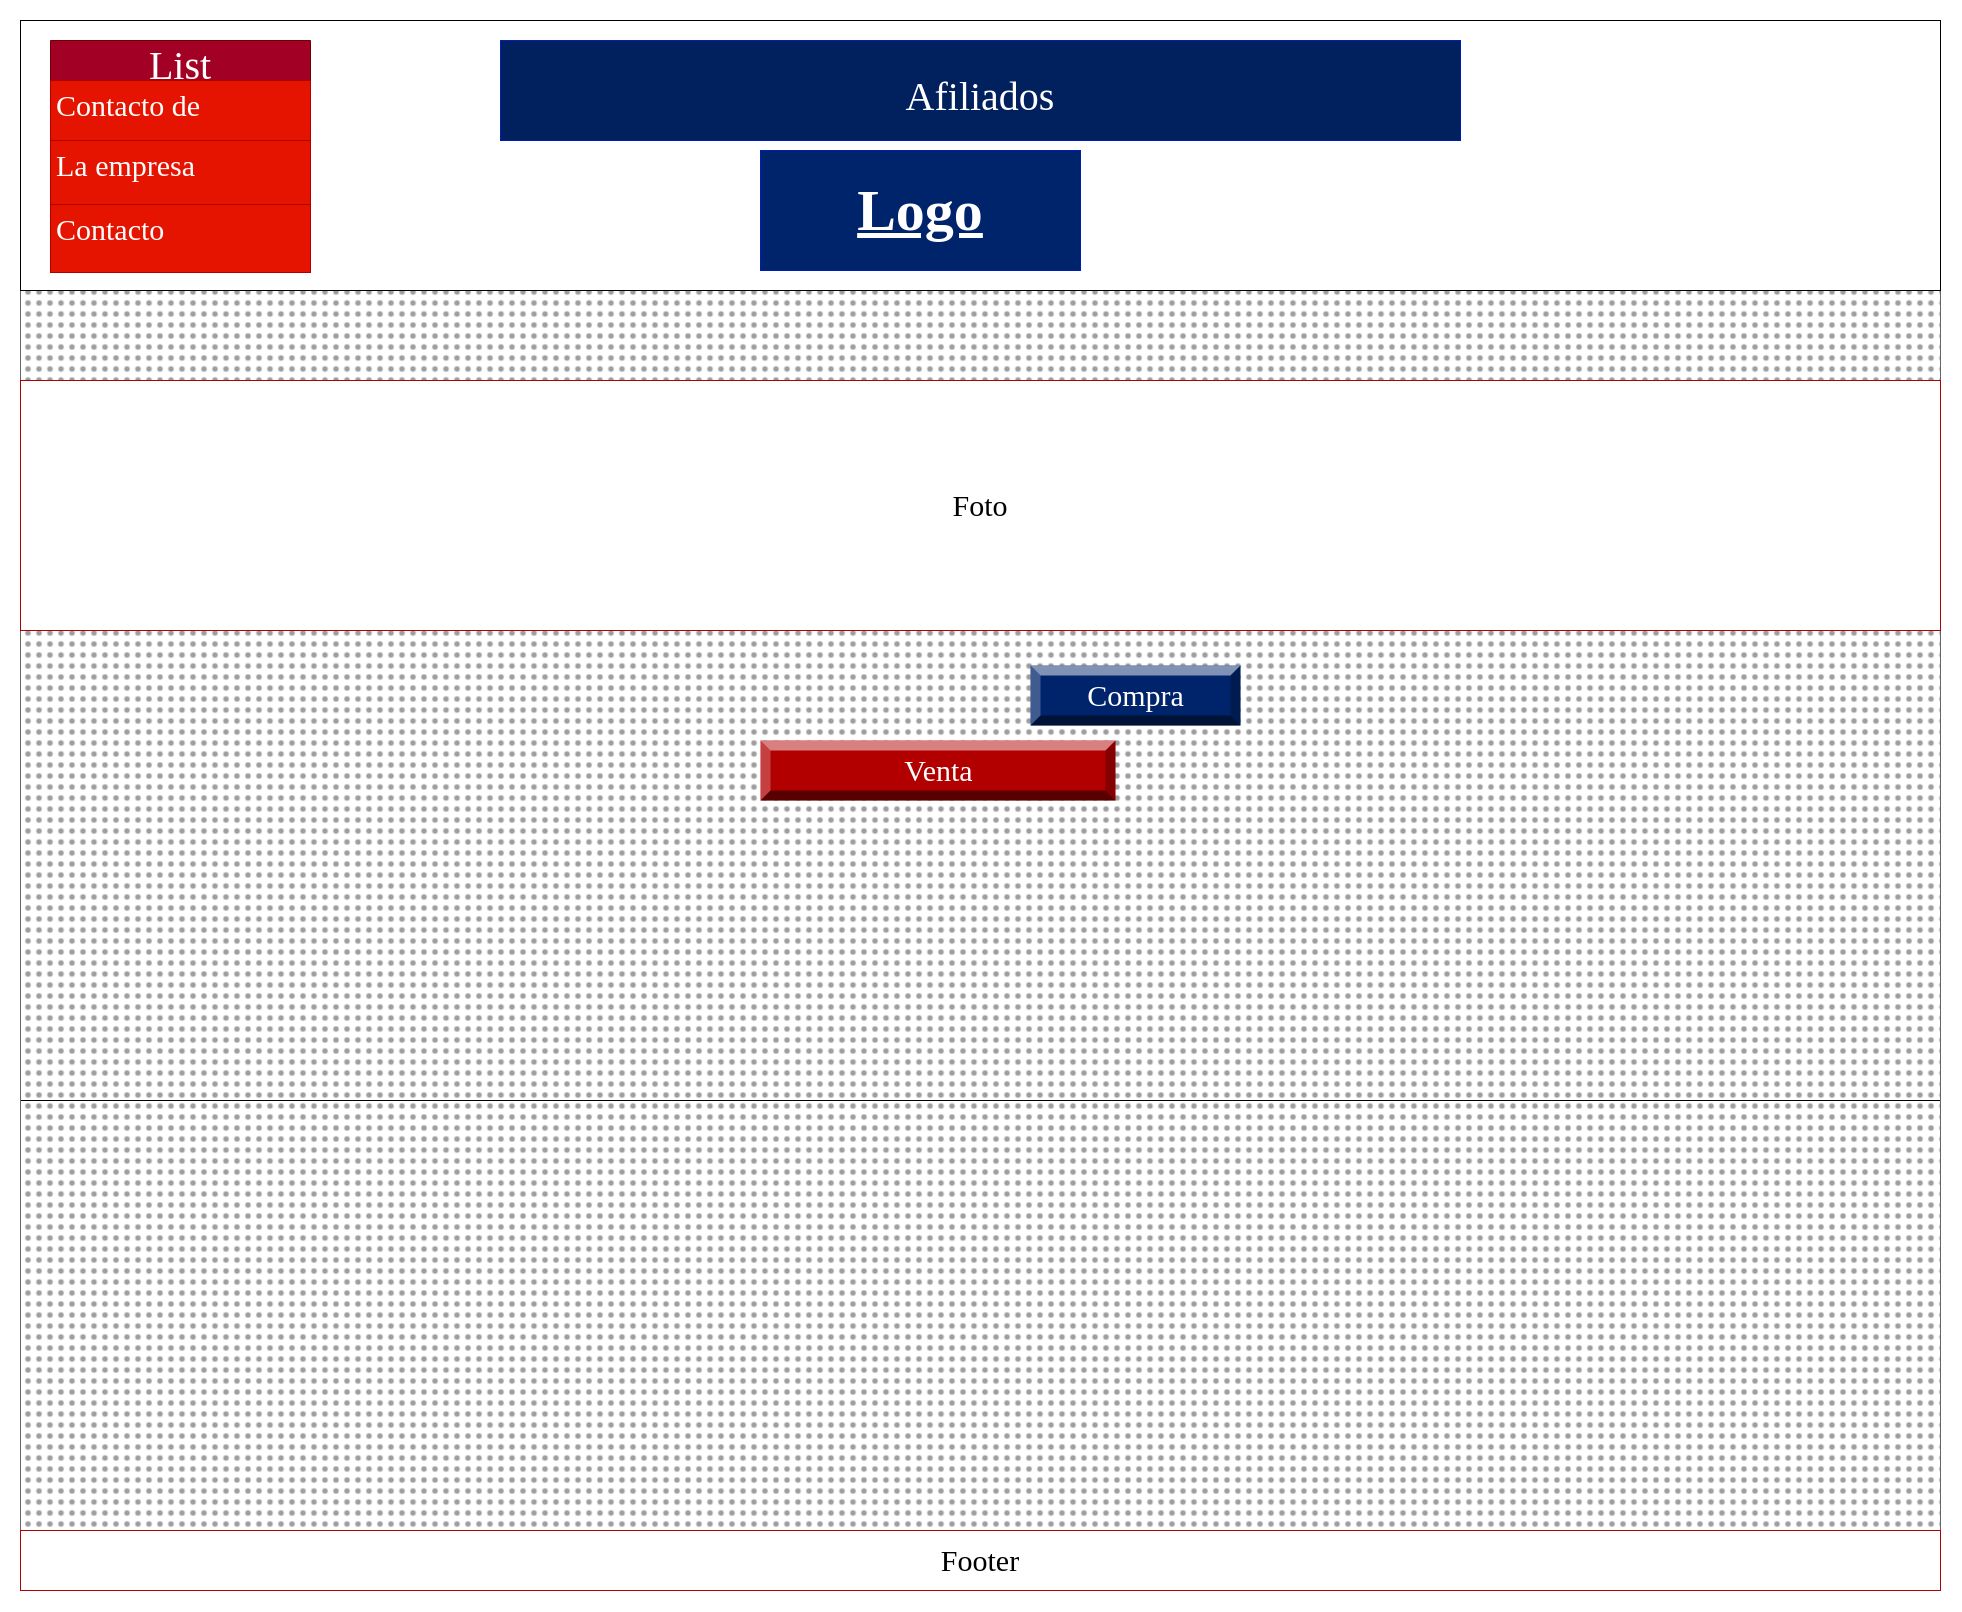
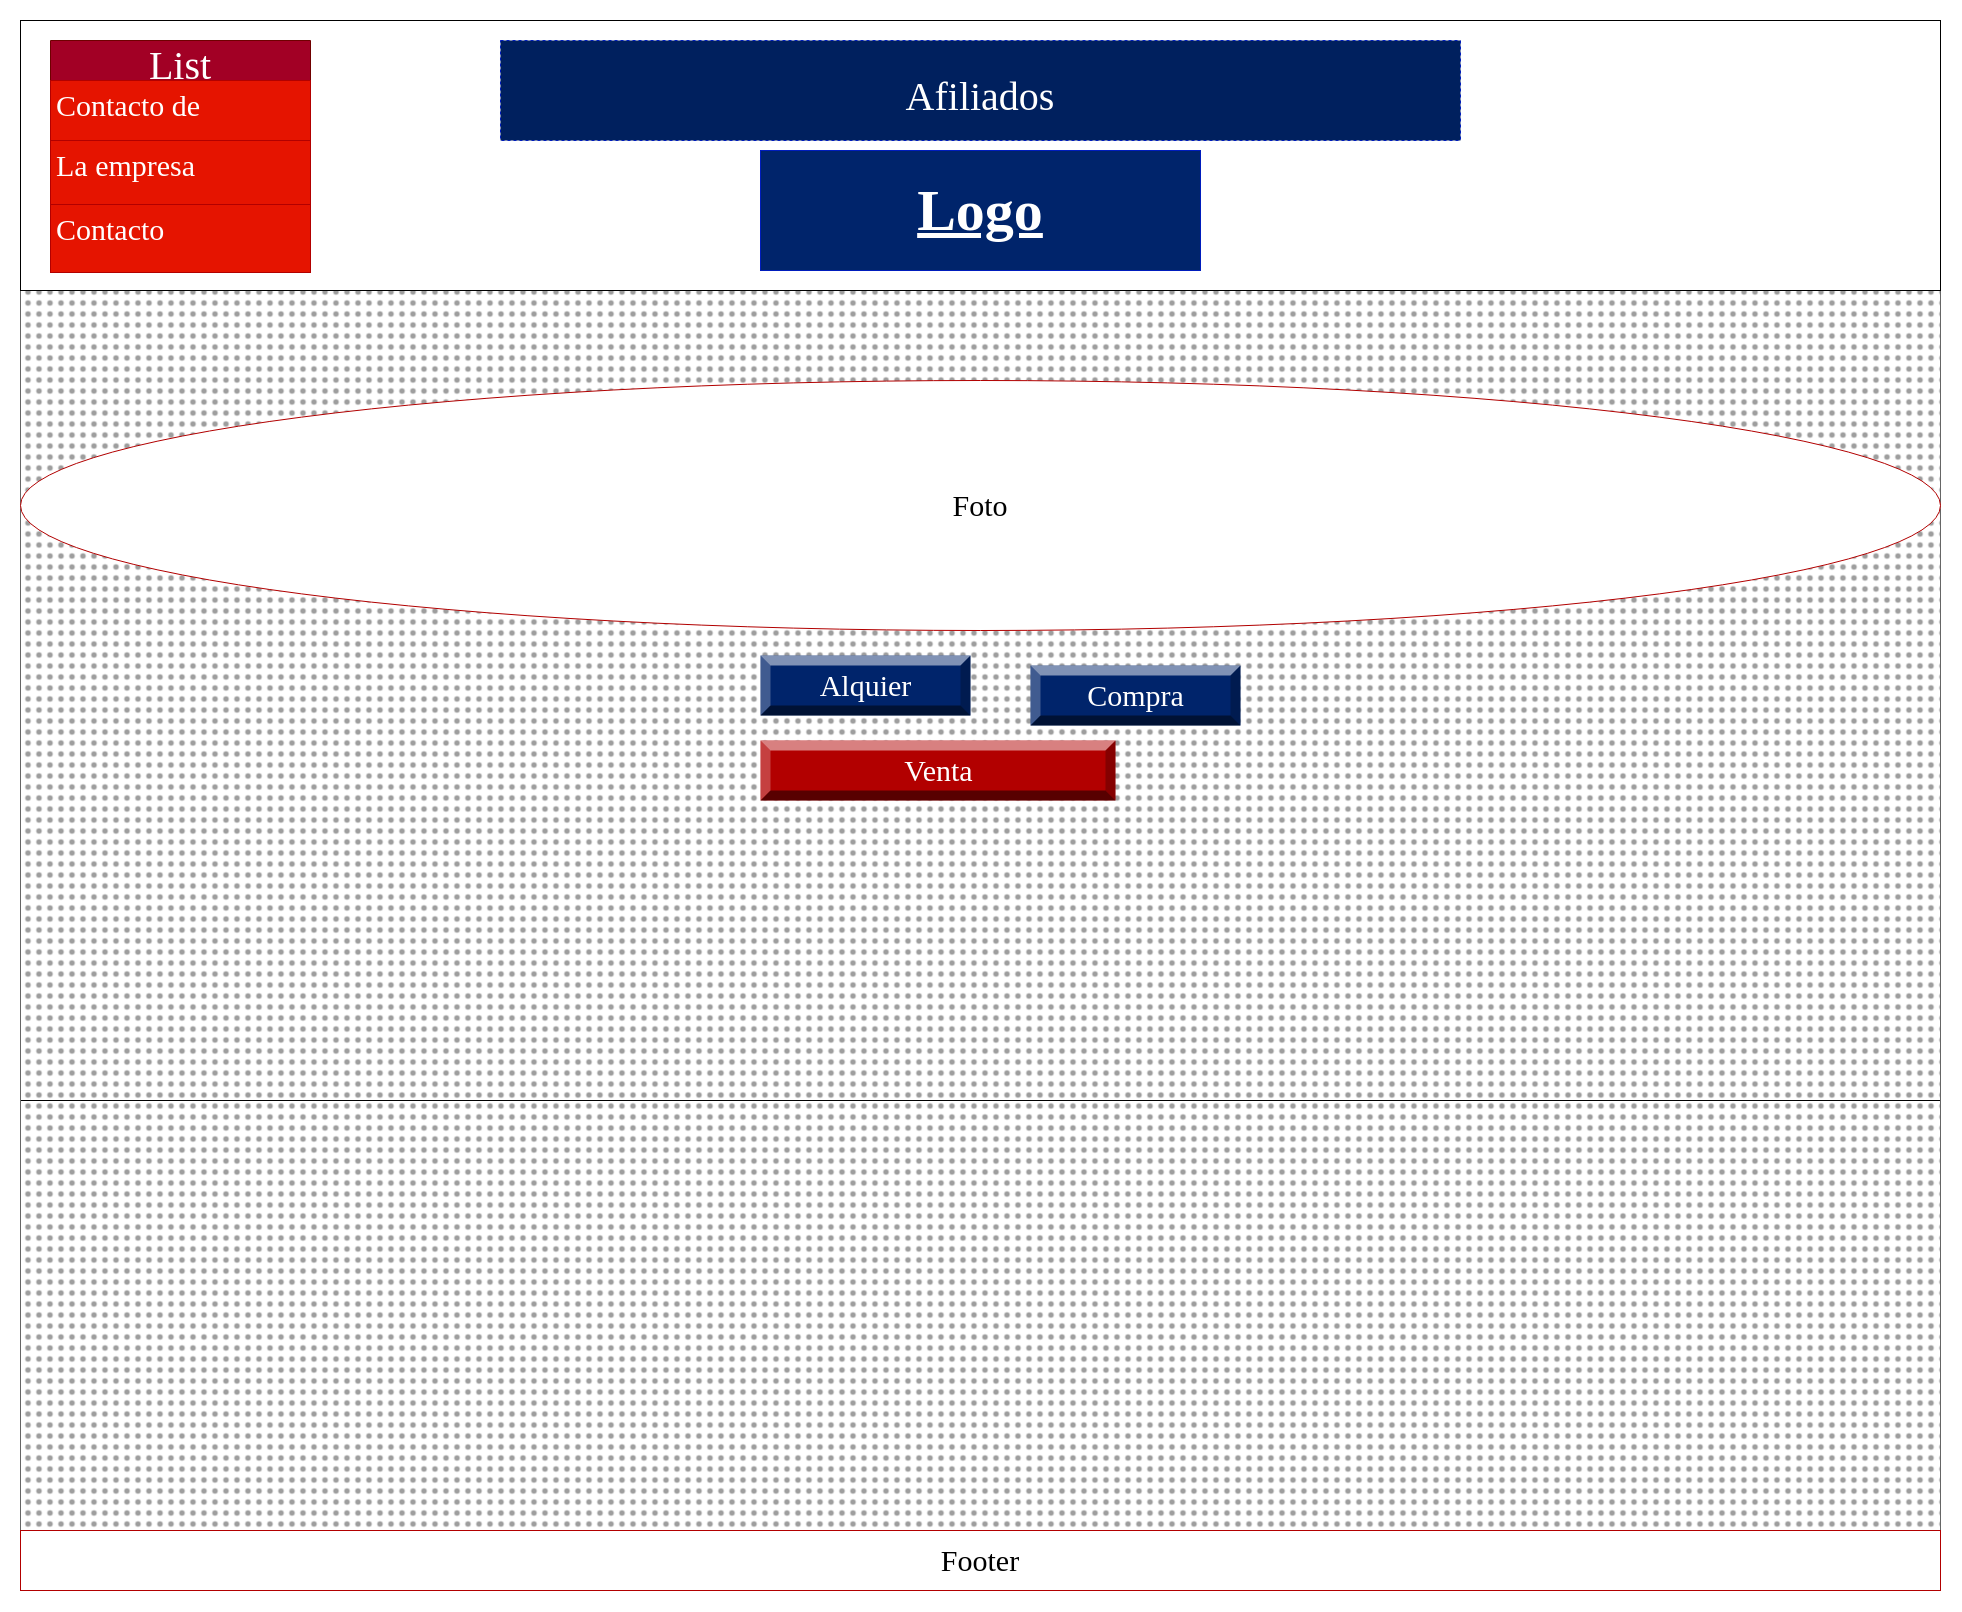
node "Afiliados": style solid -> dashed
node "Logo": size 320x120 -> 440x120
node "Foto": shape rectangle -> ellipse
node "Alquier": added
